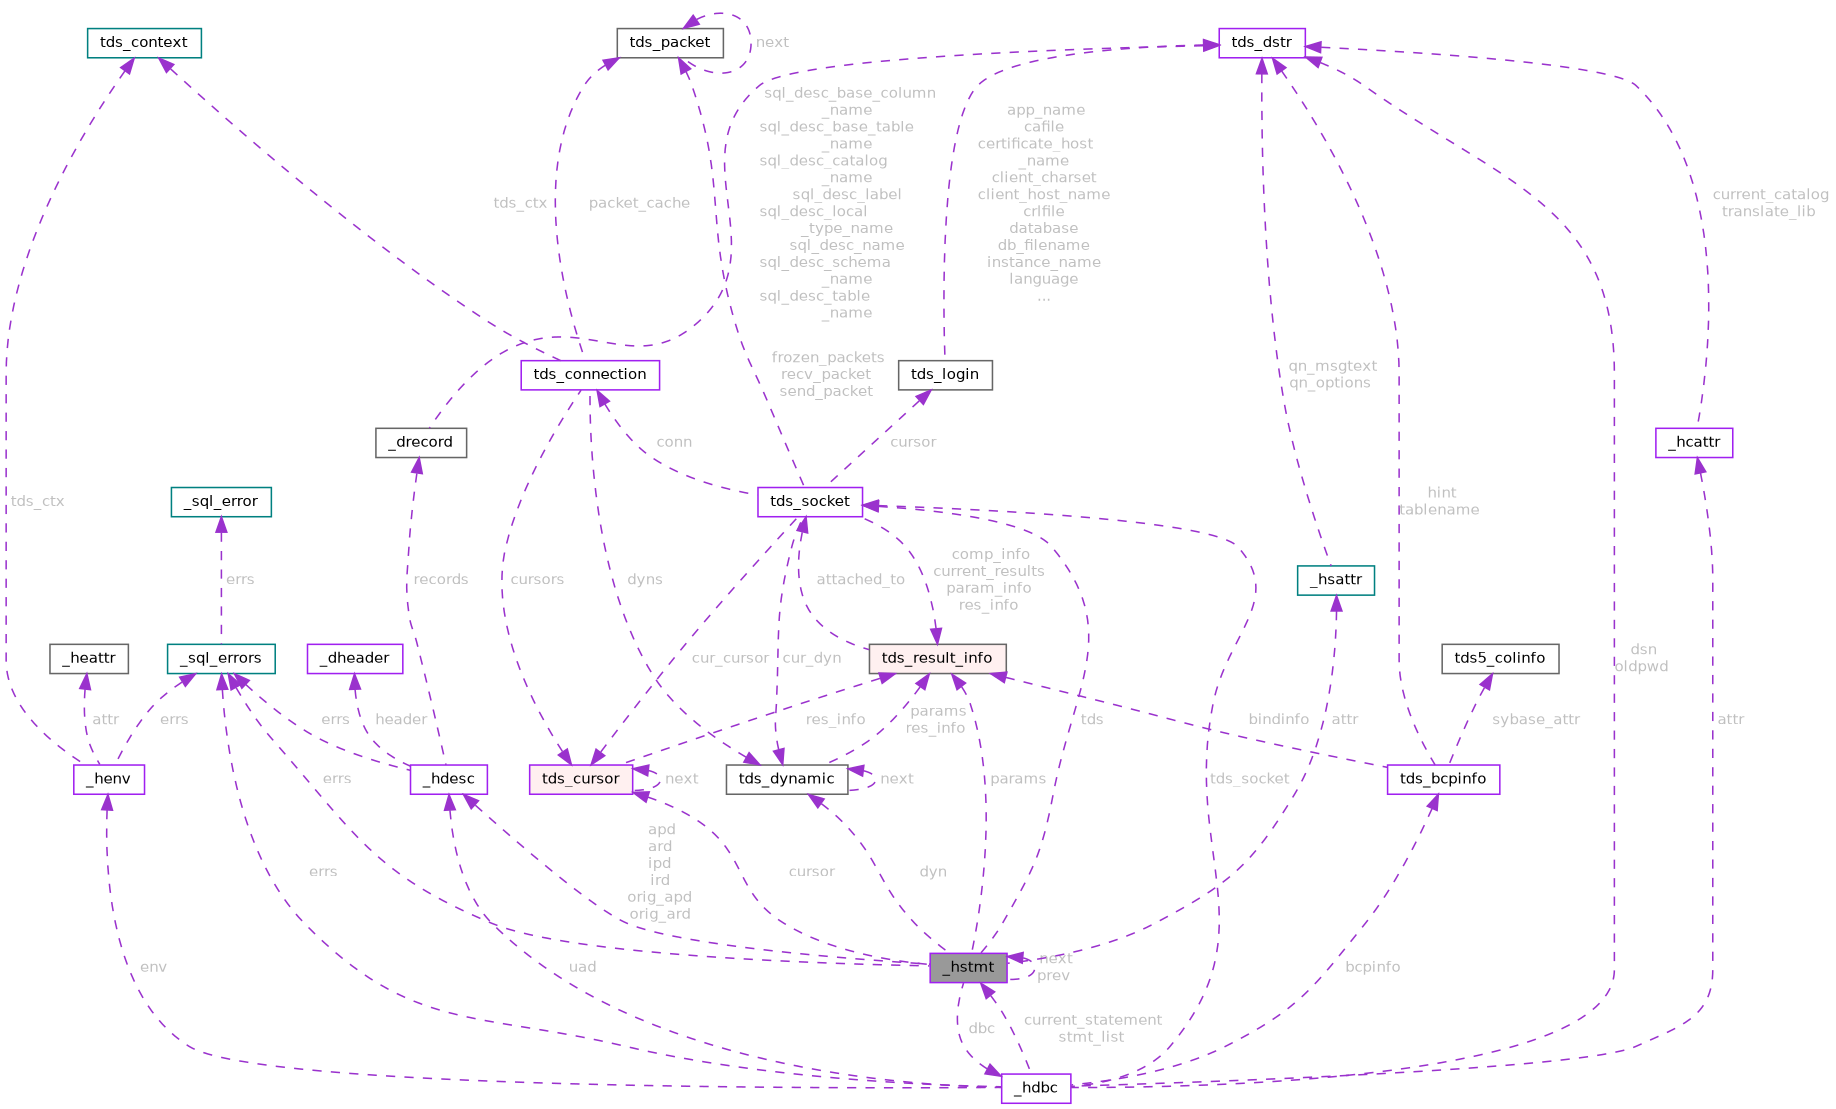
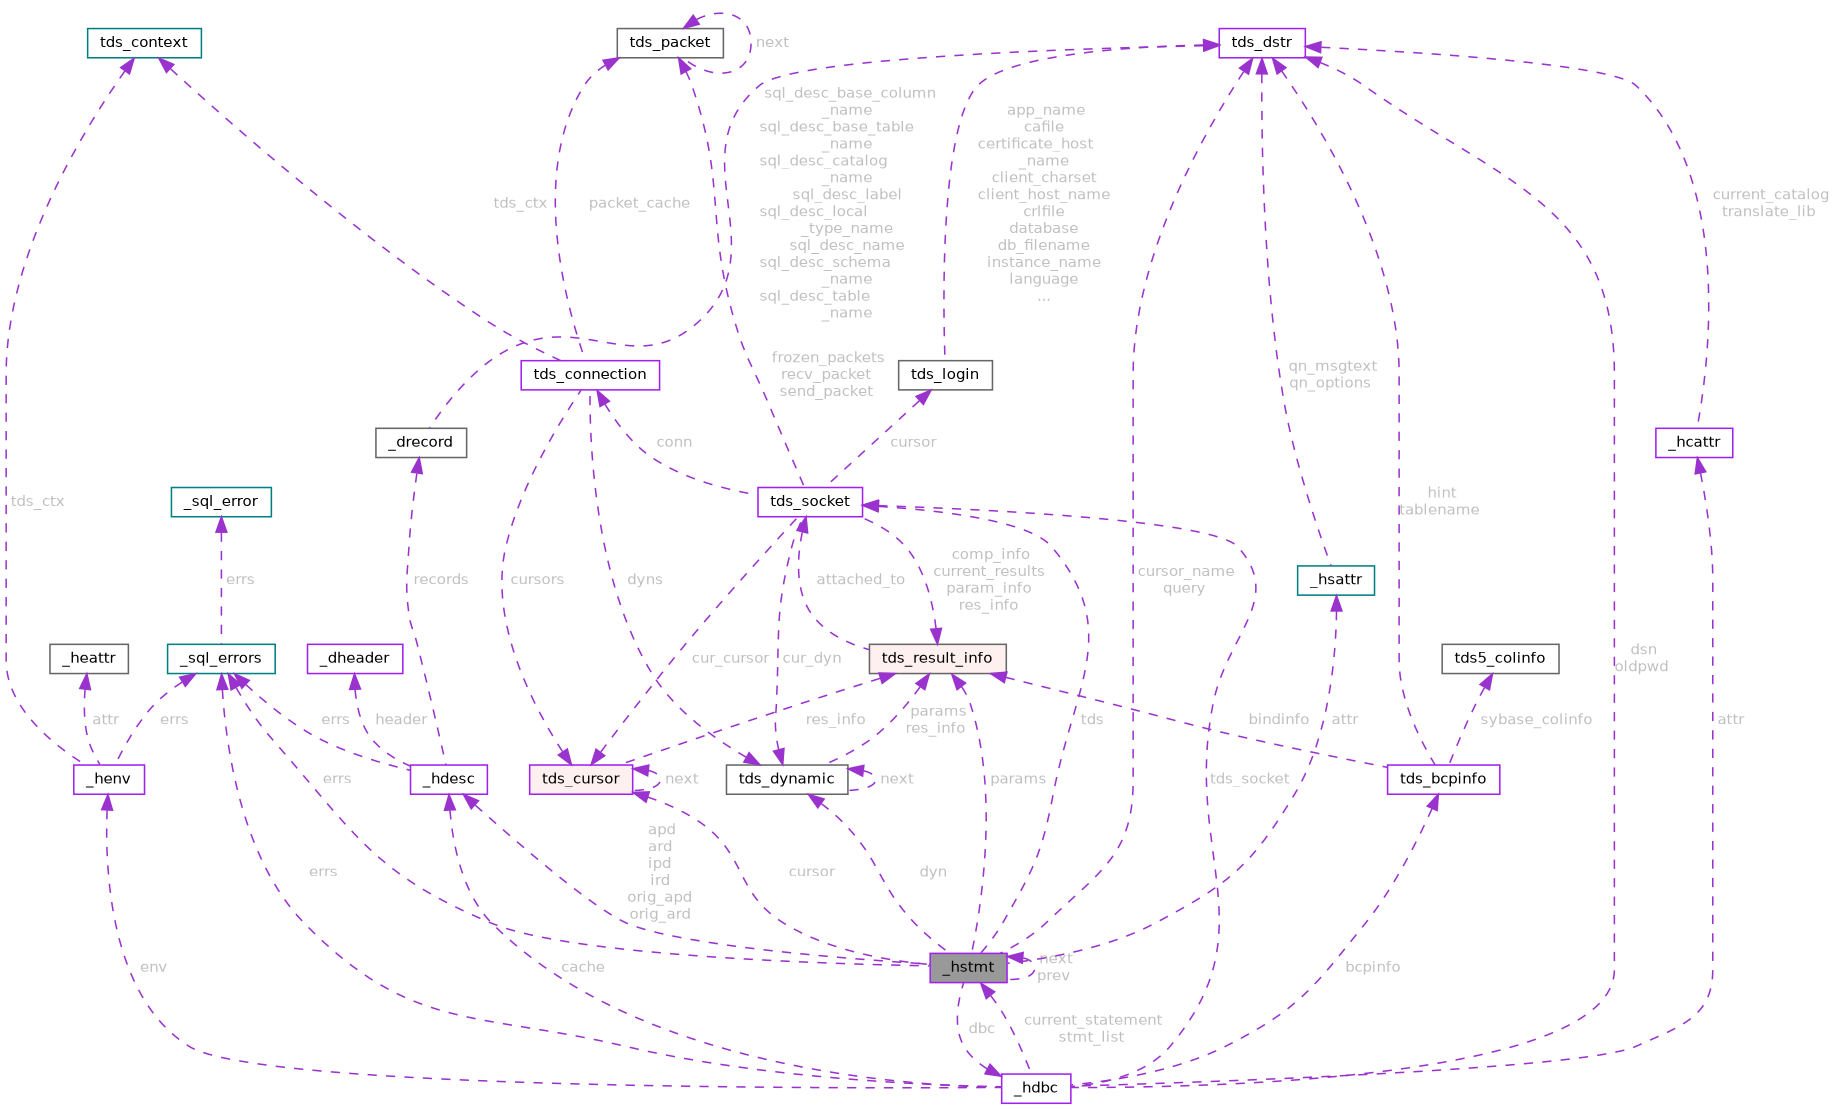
edge "_hstmt" -> "tds_dstr": added, label "cursor_name query"
edge "tds_bcpinfo" -> "tds5_colinfo": label " sybase_attr" -> " sybase_colinfo"
edge "_hdbc" -> "_hdesc": label " uad" -> " cache"
